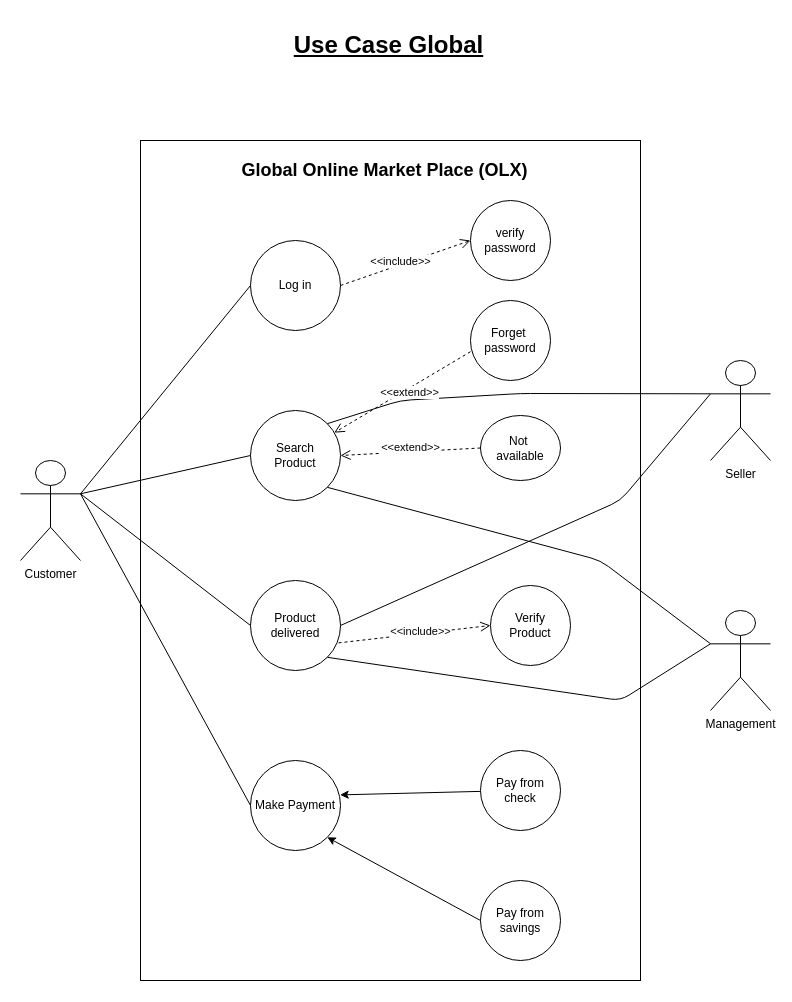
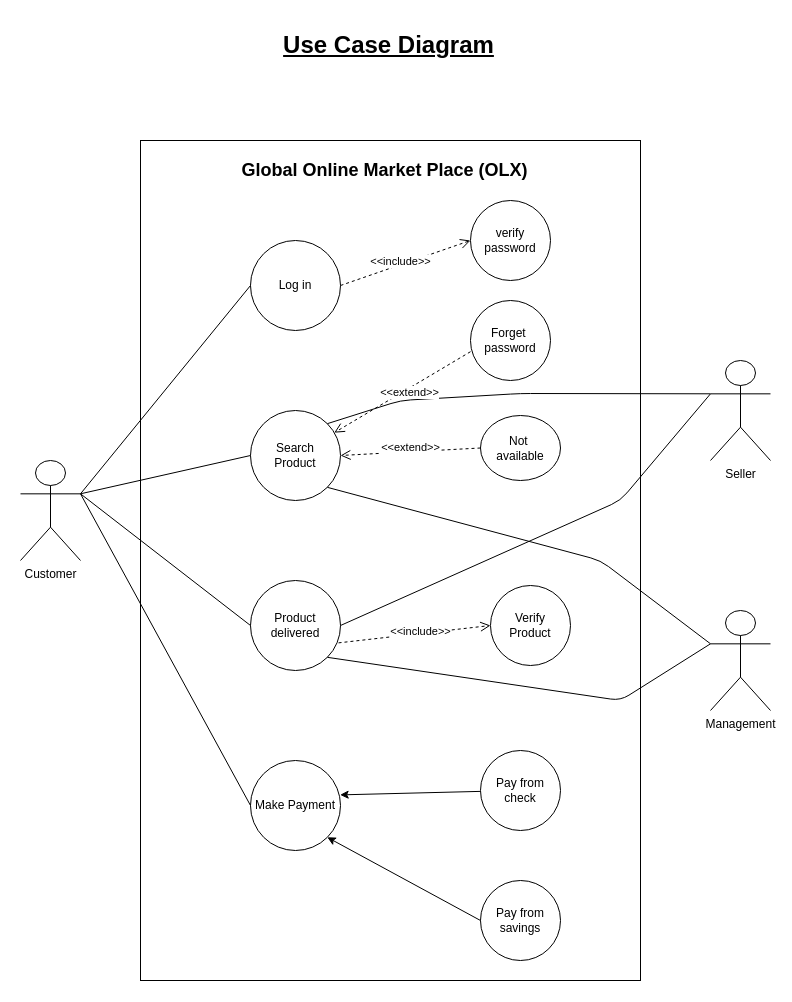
node "Use Case Global": label "Use Case Global" -> "Use Case Diagram"
